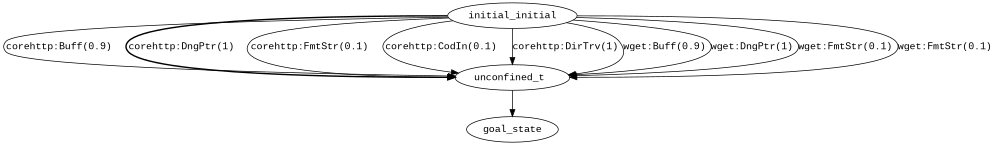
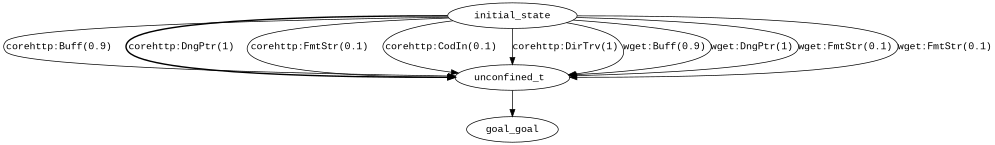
node "initial_initial": label "initial_initial" -> "initial_state"
node "goal_state": label "goal_state" -> "goal_goal"
